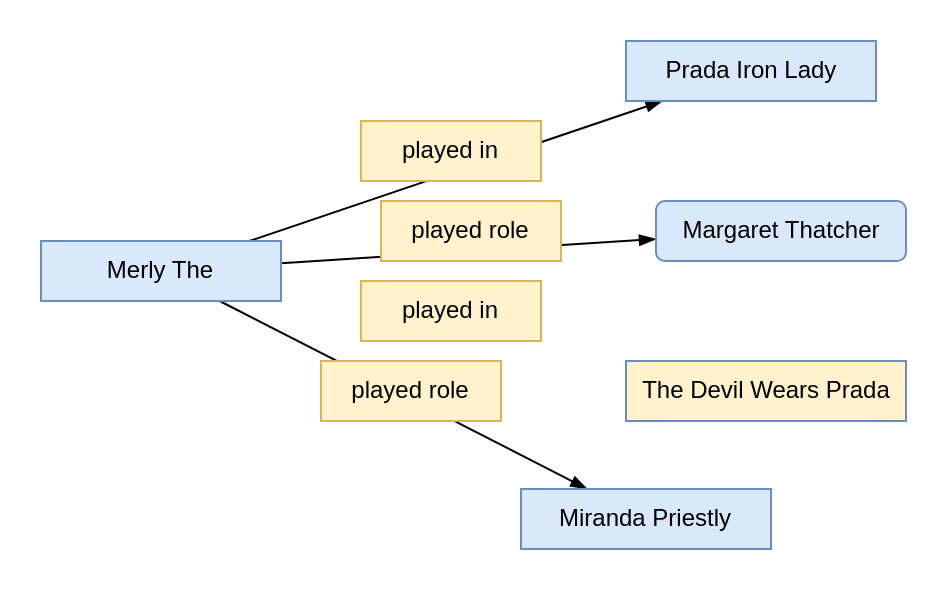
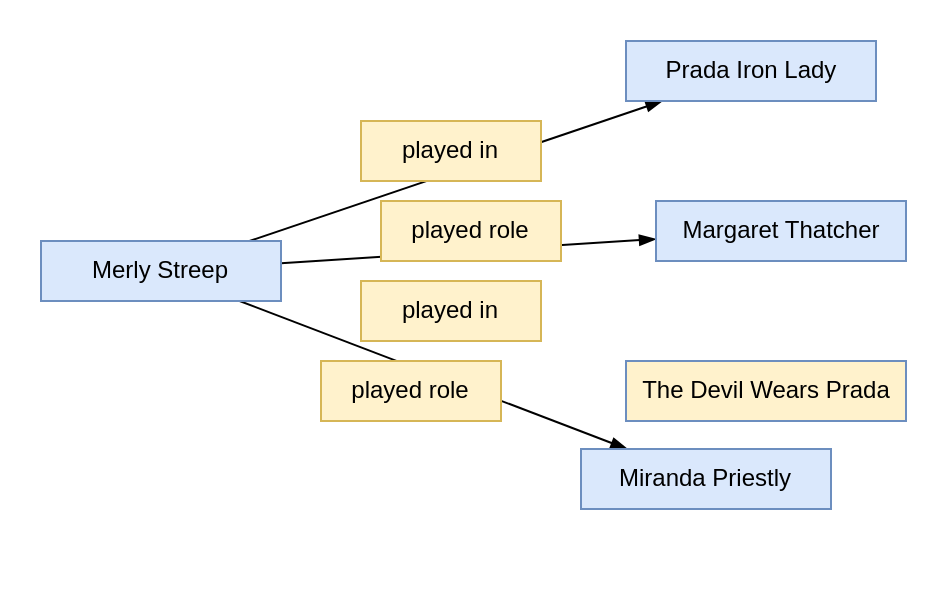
node "Margaret Thatcher": shape rounded rectangle -> rectangle
node "Merly The": label "Merly The" -> "Merly Streep"
node "Miranda Priestly": moved (646, 519) -> (706, 479)
